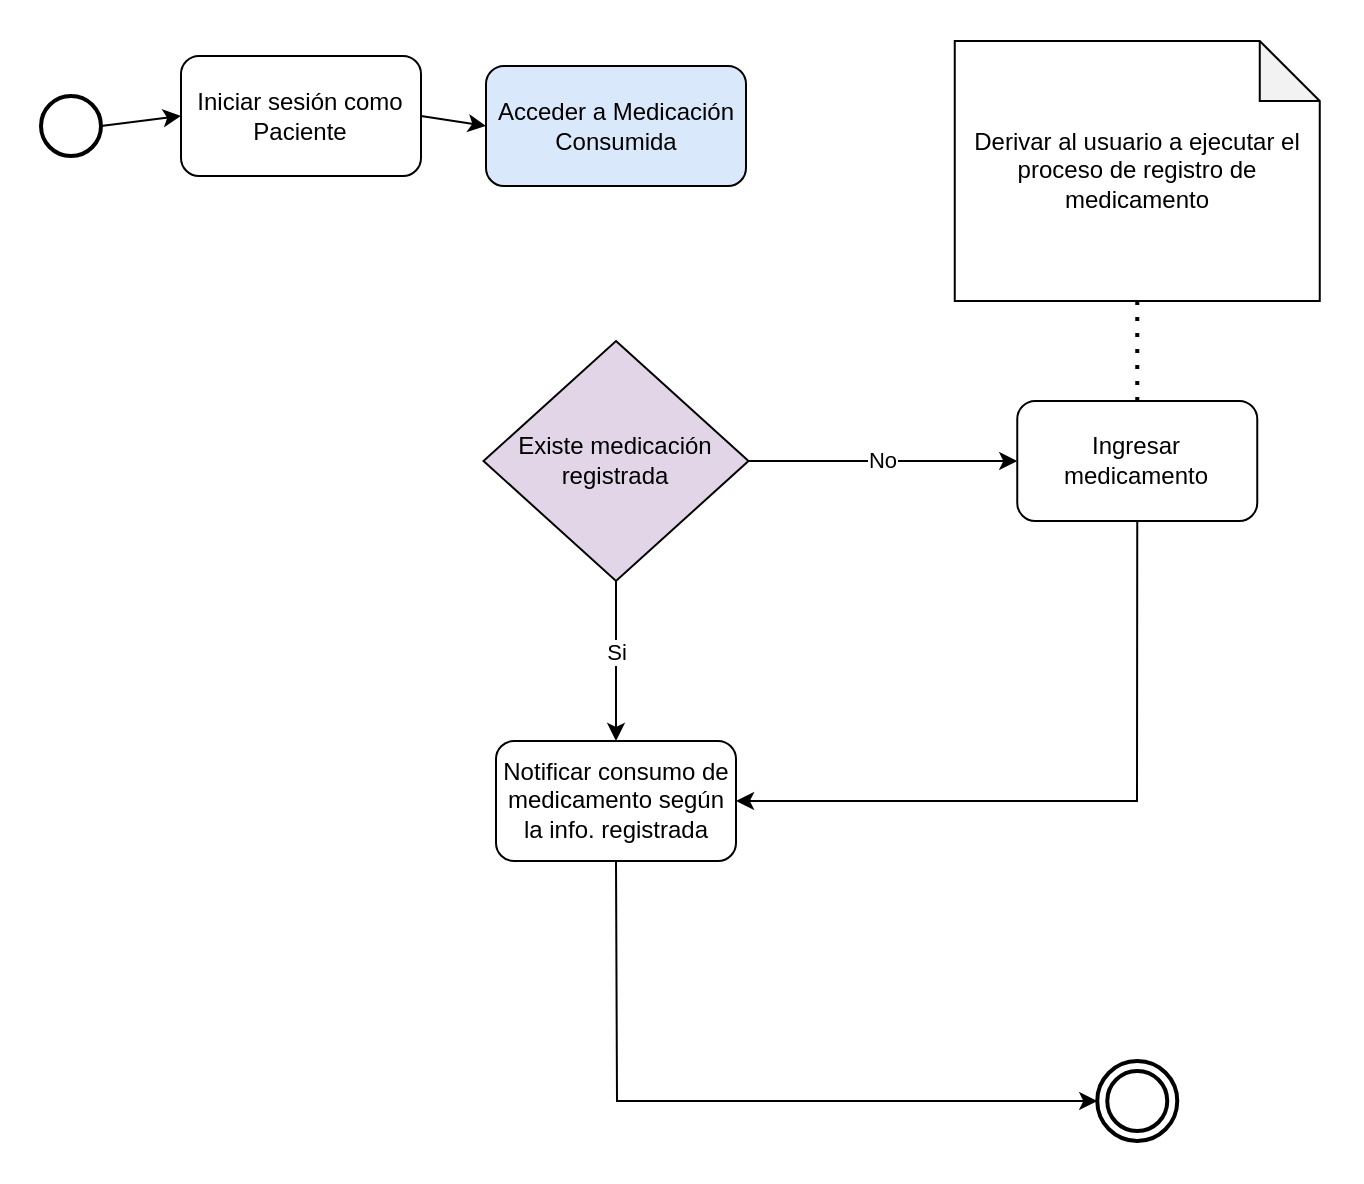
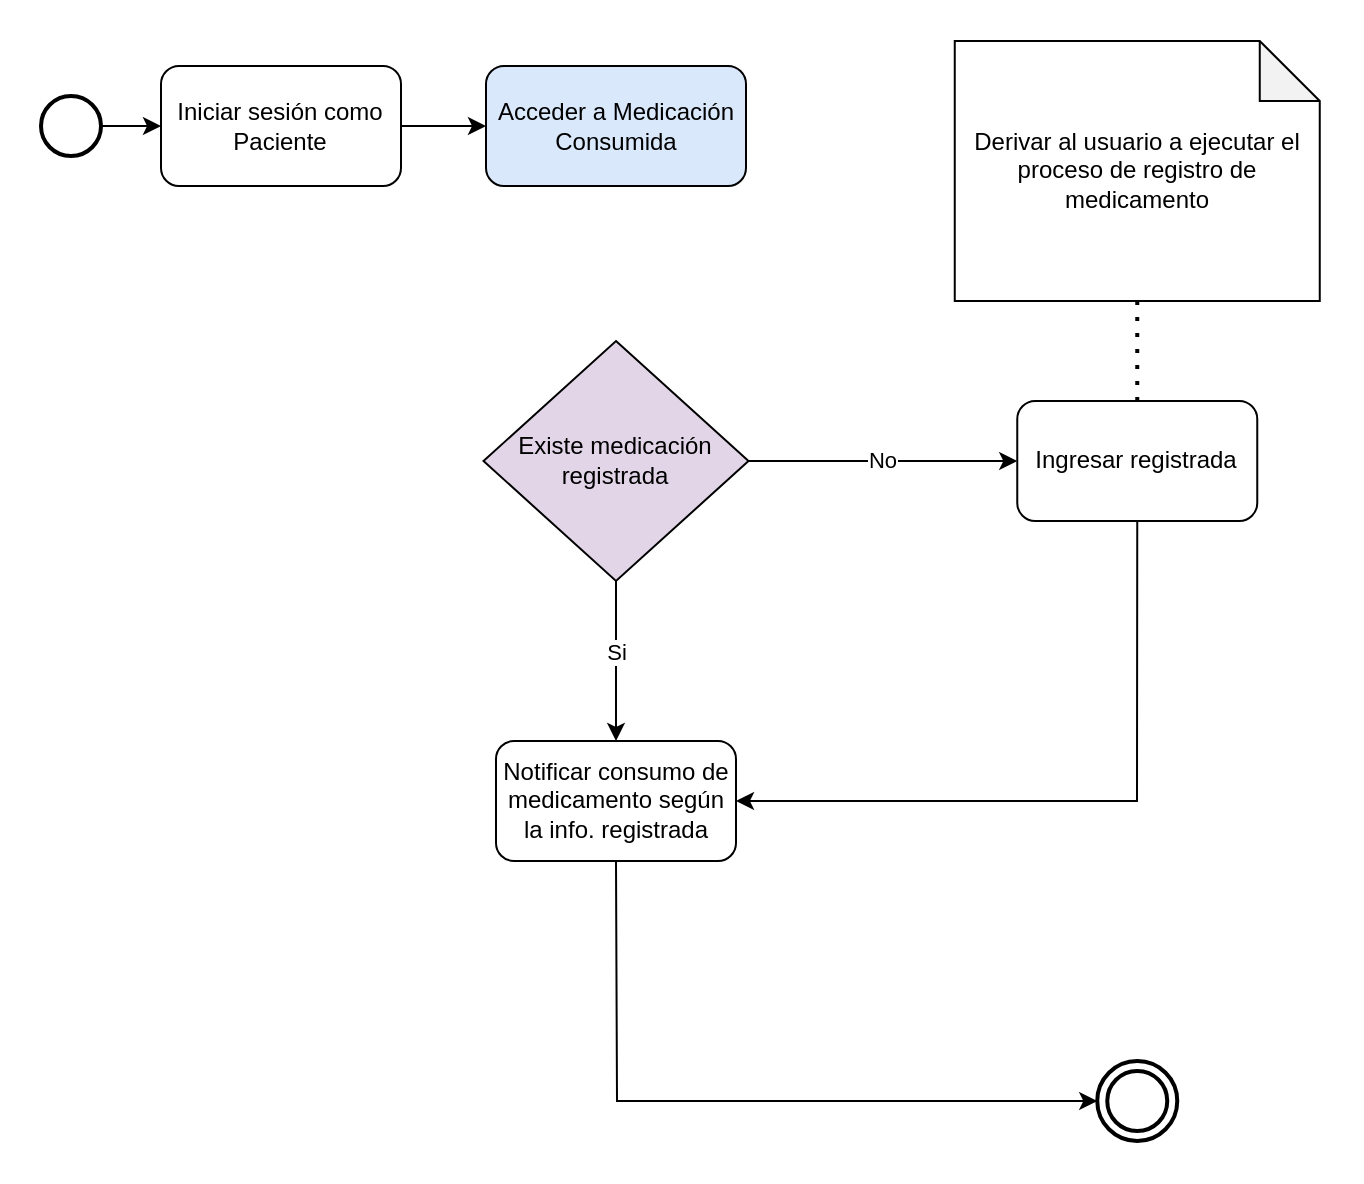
node "Iniciar sesión como Paciente": moved (301, 116) -> (281, 126)
node "Ingresar medicamento": label "Ingresar medicamento" -> "Ingresar registrada"
